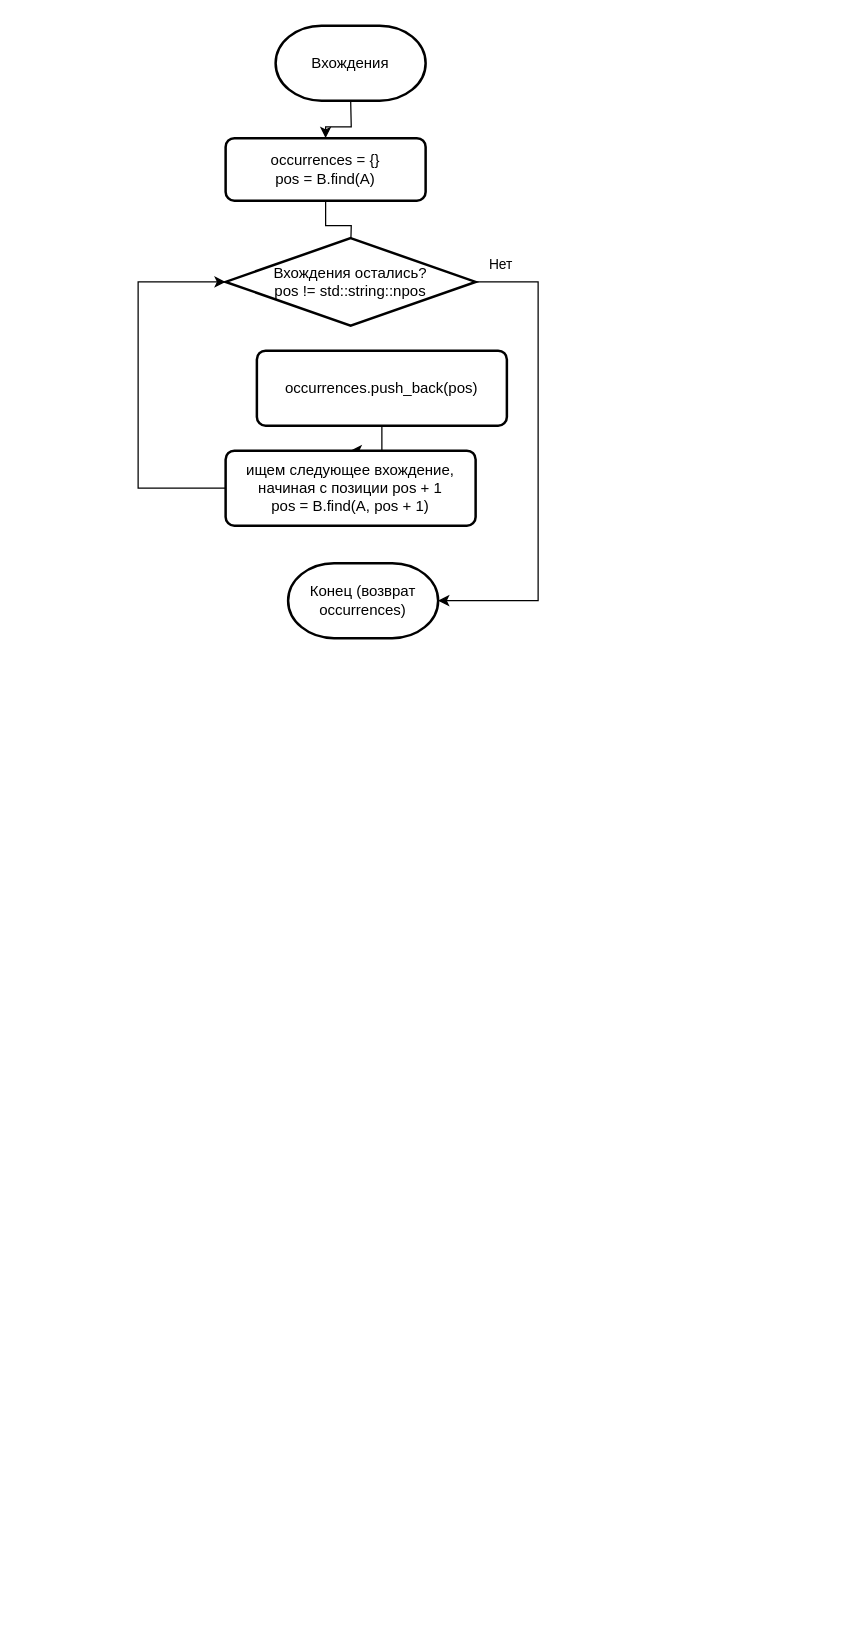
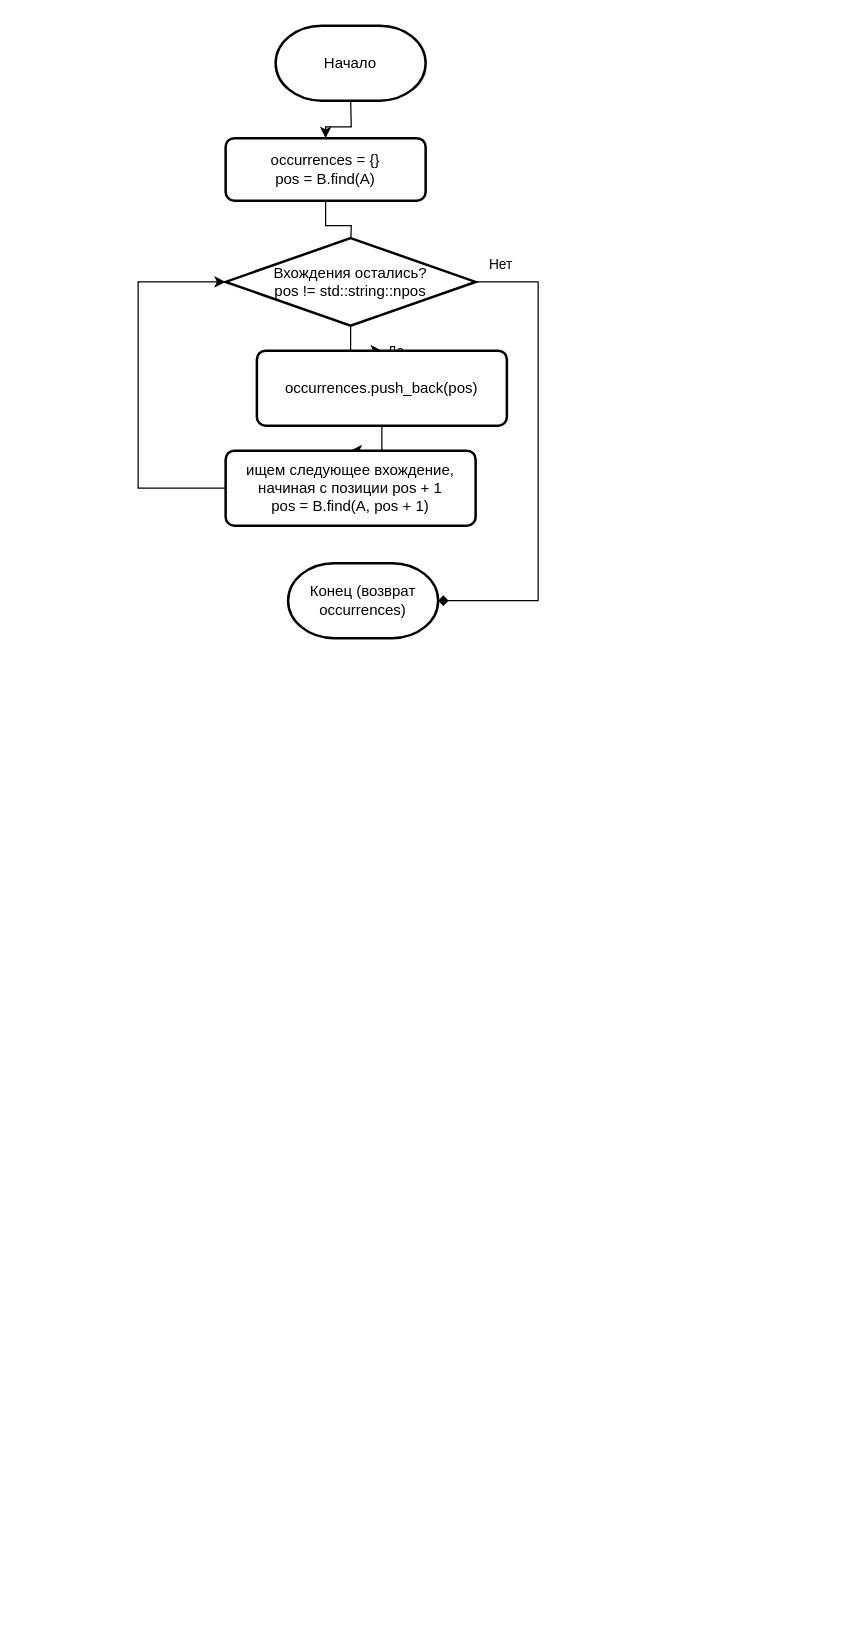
node "Вхождения": label "Вхождения" -> "Начало"
edge "Вхождения остались? pos != std::string::npos" -> "occurrences.push_back(pos)": added, label "Да"
edge "Вхождения остались? pos != std::string::npos" -> "Конец (возврат occurrences)": arrowhead classic -> diamond
